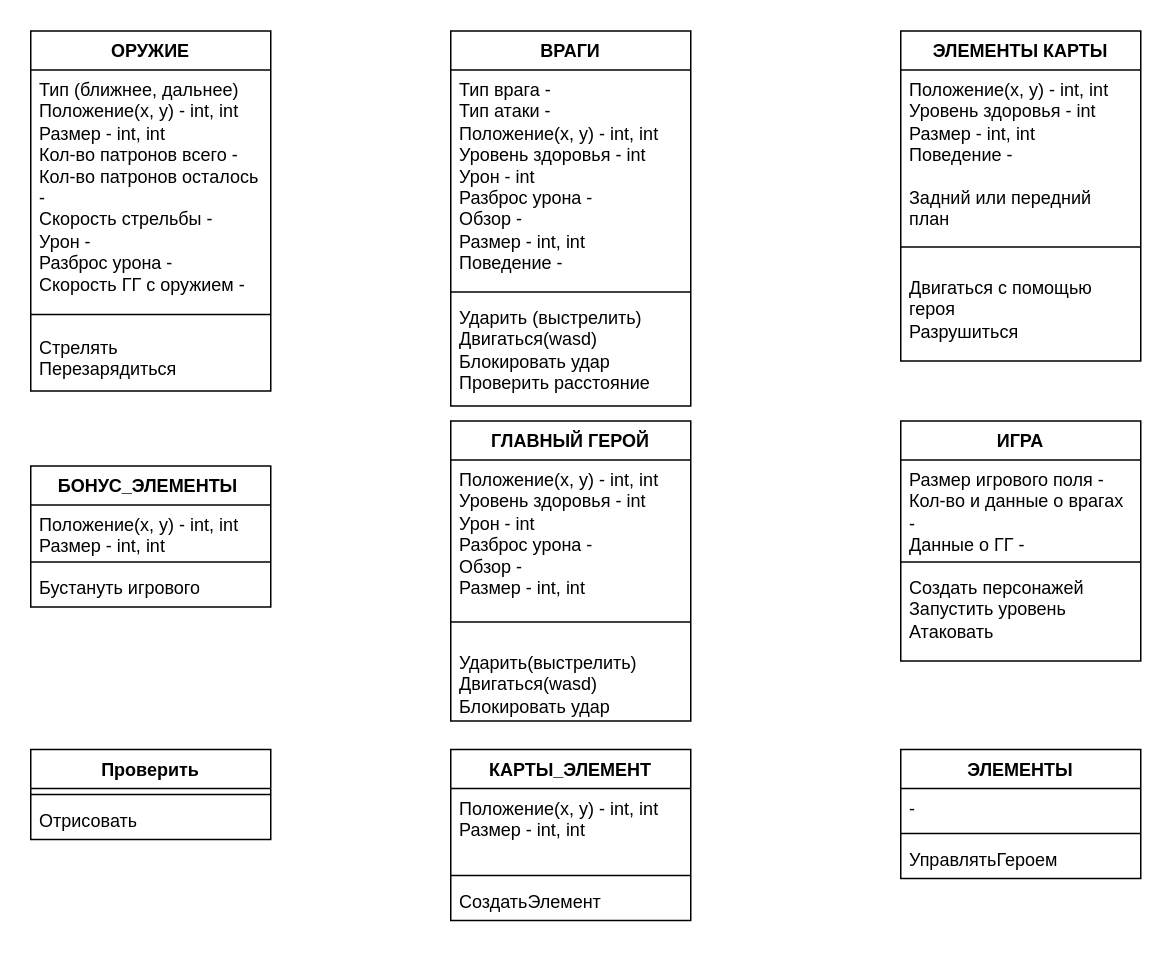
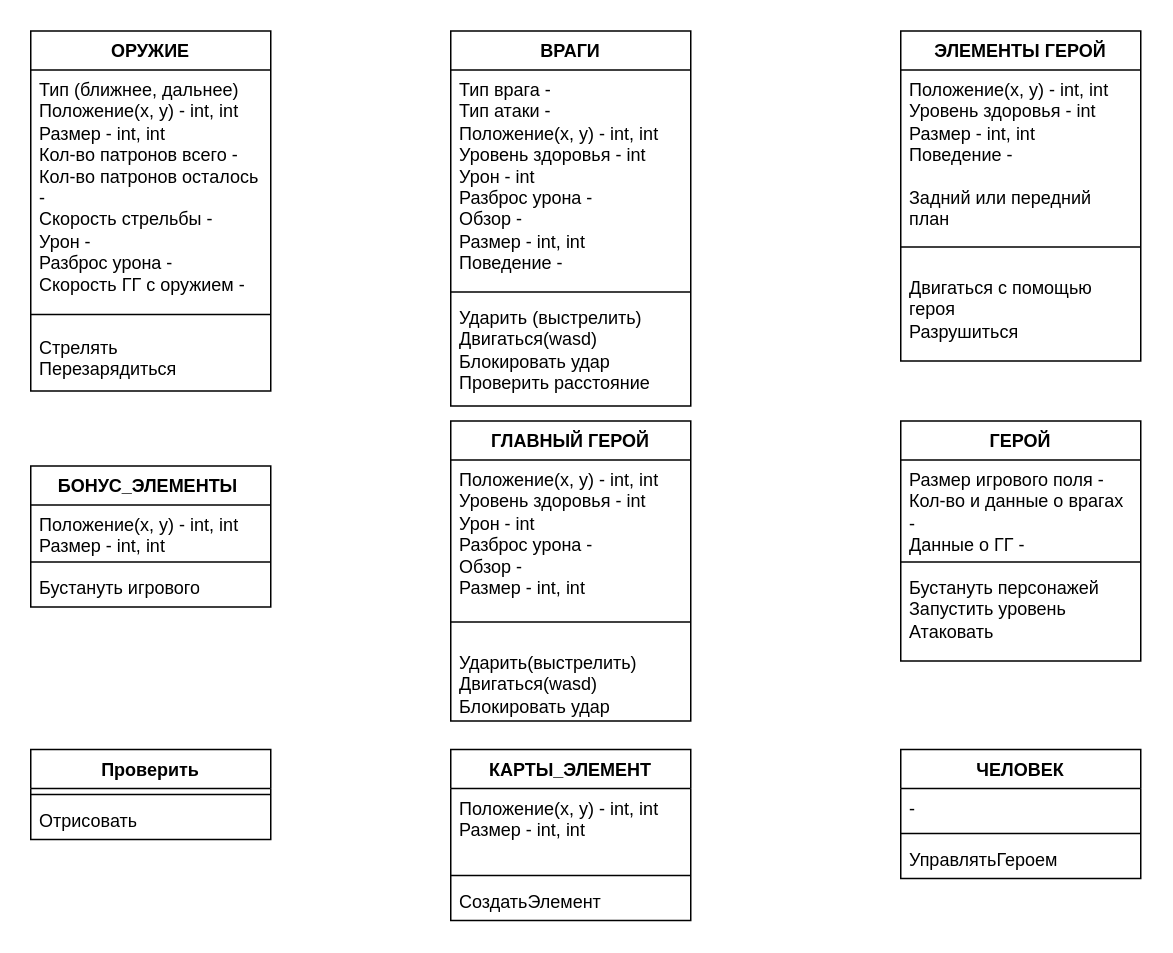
node "ЭЛЕМЕНТЫ КАРТЫ": label "ЭЛЕМЕНТЫ КАРТЫ" -> "ЭЛЕМЕНТЫ ГЕРОЙ"
node "ИГРА": label "ИГРА" -> "ГЕРОЙ"
node "Создать персонажей Запустить уровень Атаковать": label "Создать персонажей Запустить уровень Атаковать" -> "Бустануть персонажей Запустить уровень Атаковать"
node "ЭЛЕМЕНТЫ": label "ЭЛЕМЕНТЫ" -> "ЧЕЛОВЕК"
